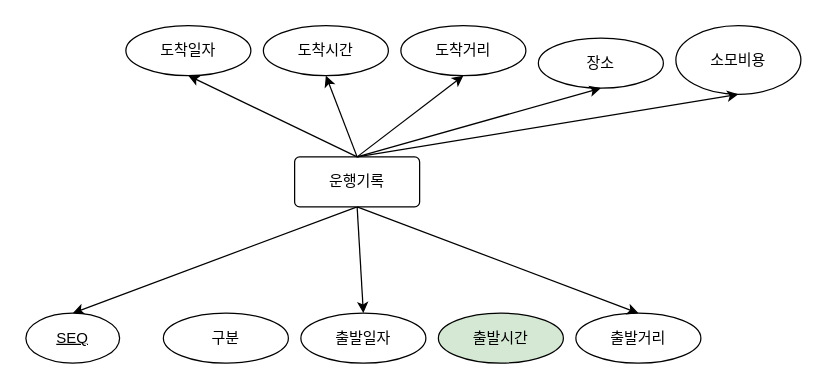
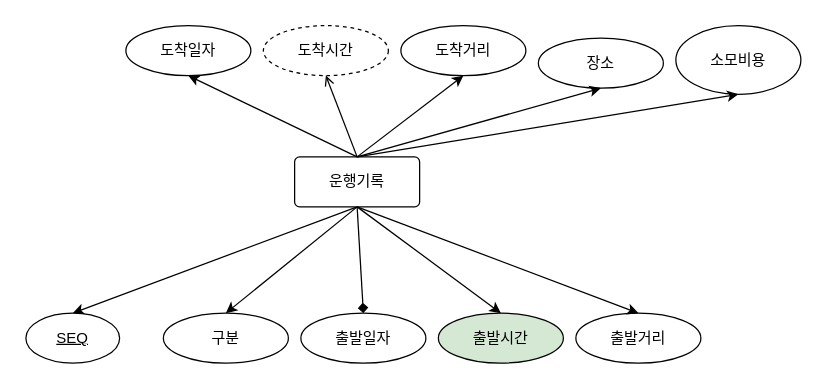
node "도착시간": style solid -> dashed
edge "운행기록" -> "도착시간": arrowhead classic -> open
edge "운행기록" -> "구분": added
edge "운행기록" -> "출발시간": added
edge "운행기록" -> "출발일자": arrowhead classic -> diamond
